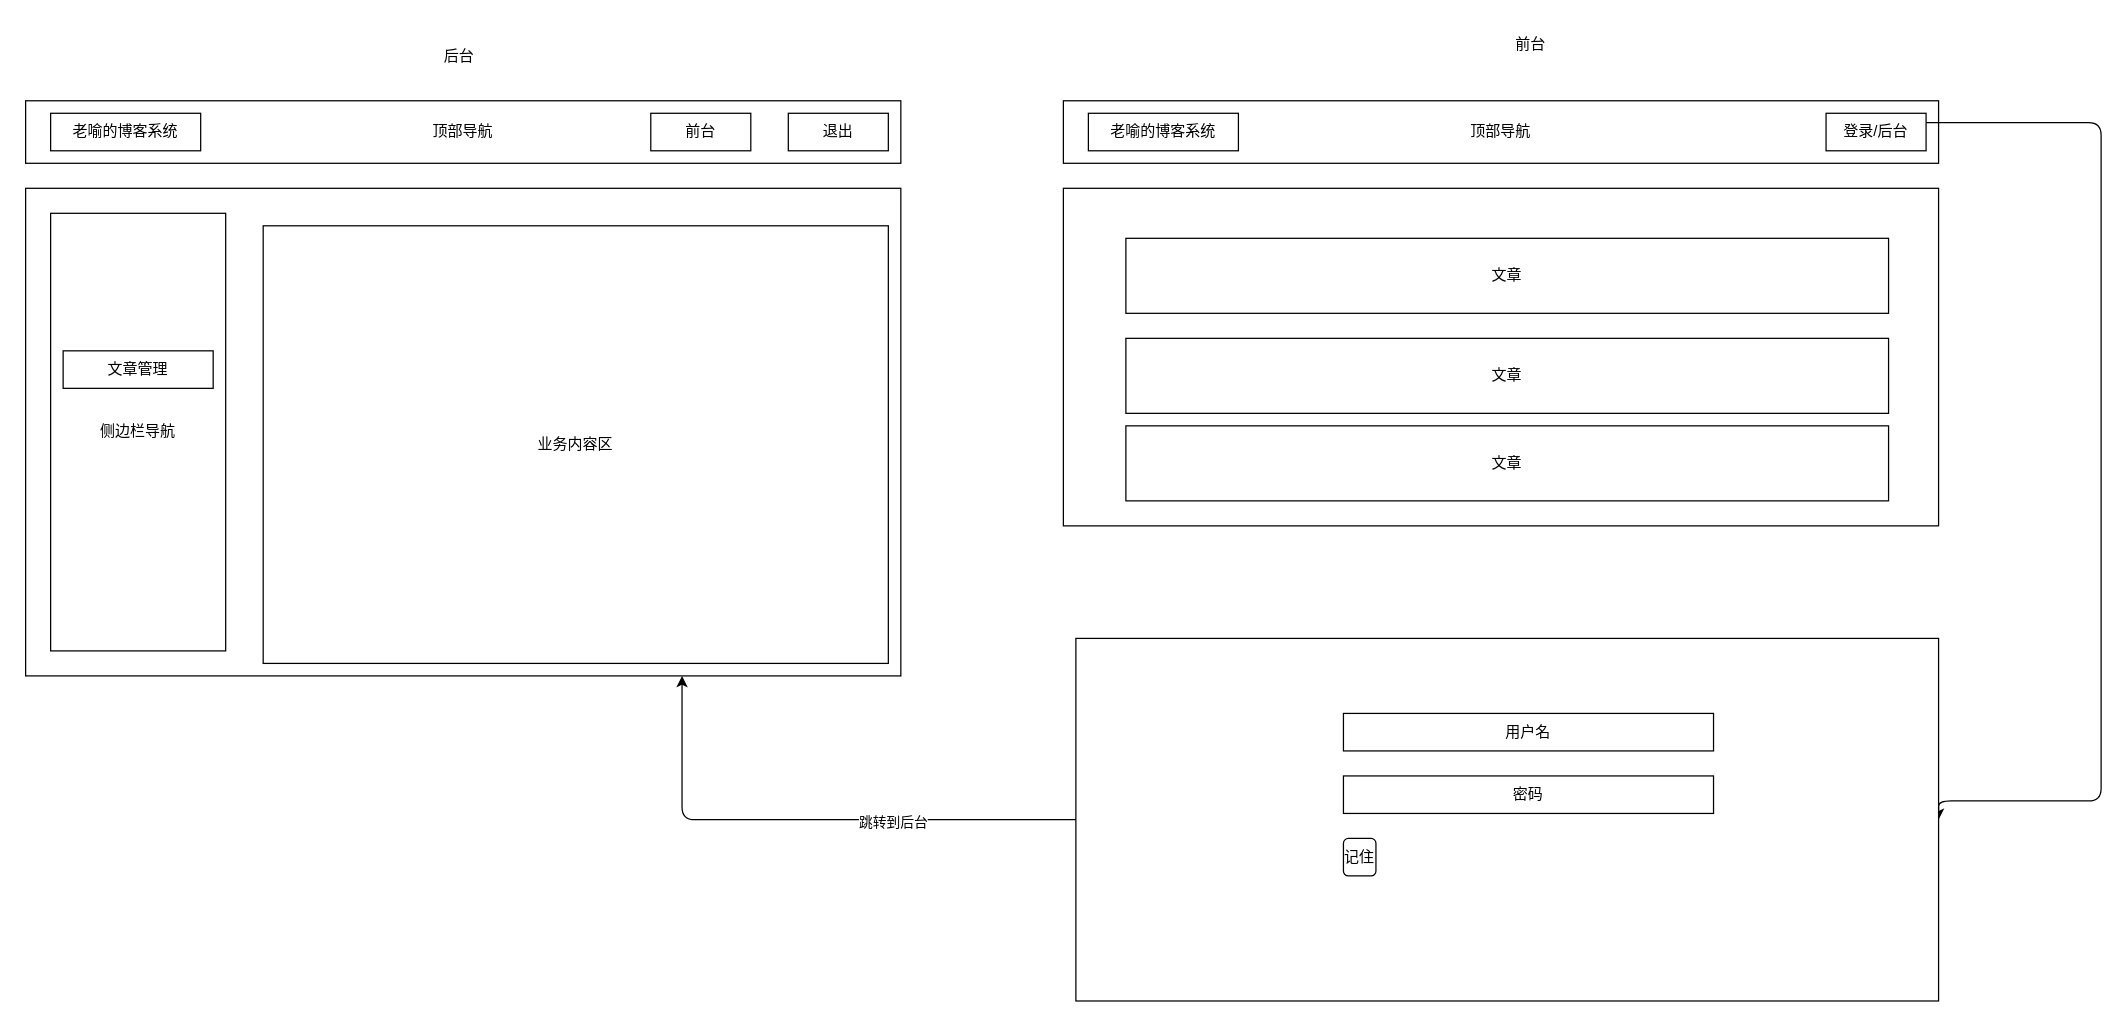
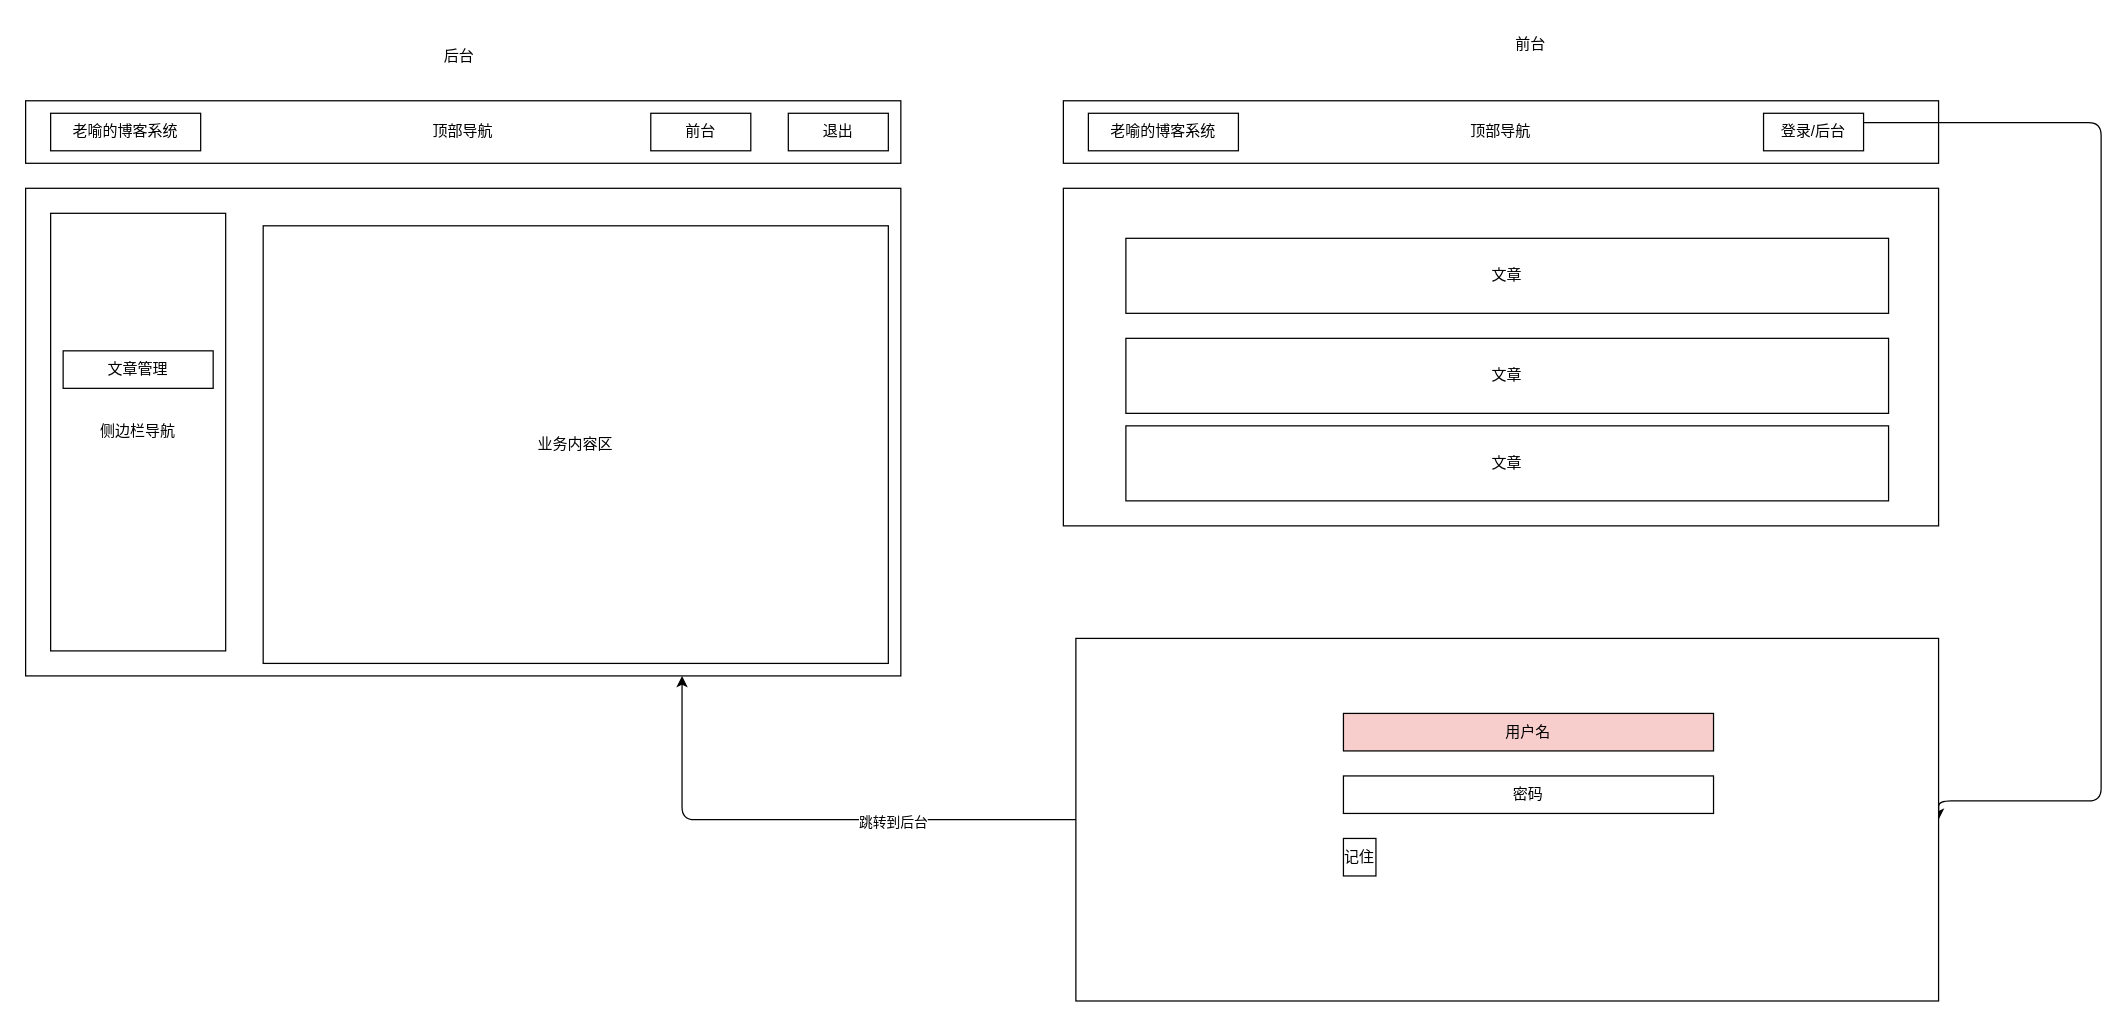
node "登录/后台": moved (1876, 132) -> (1813, 132)
node "用户名": fillcolor #ffffff -> #f8cecc
node "记住": shape rounded rectangle -> rectangle
